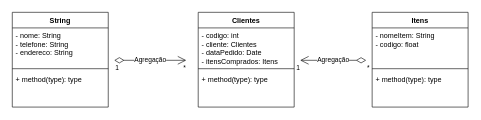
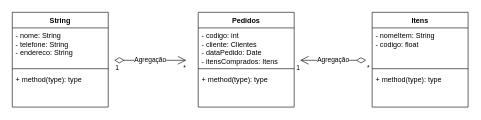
node "Clientes": label "Clientes" -> "Pedidos"
